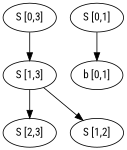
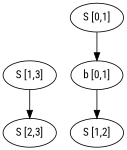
node "S [0,3]": removed
edge "S [1,3]" -> "S [1,2]": now "b [0,1]" -> "S [1,2]"
